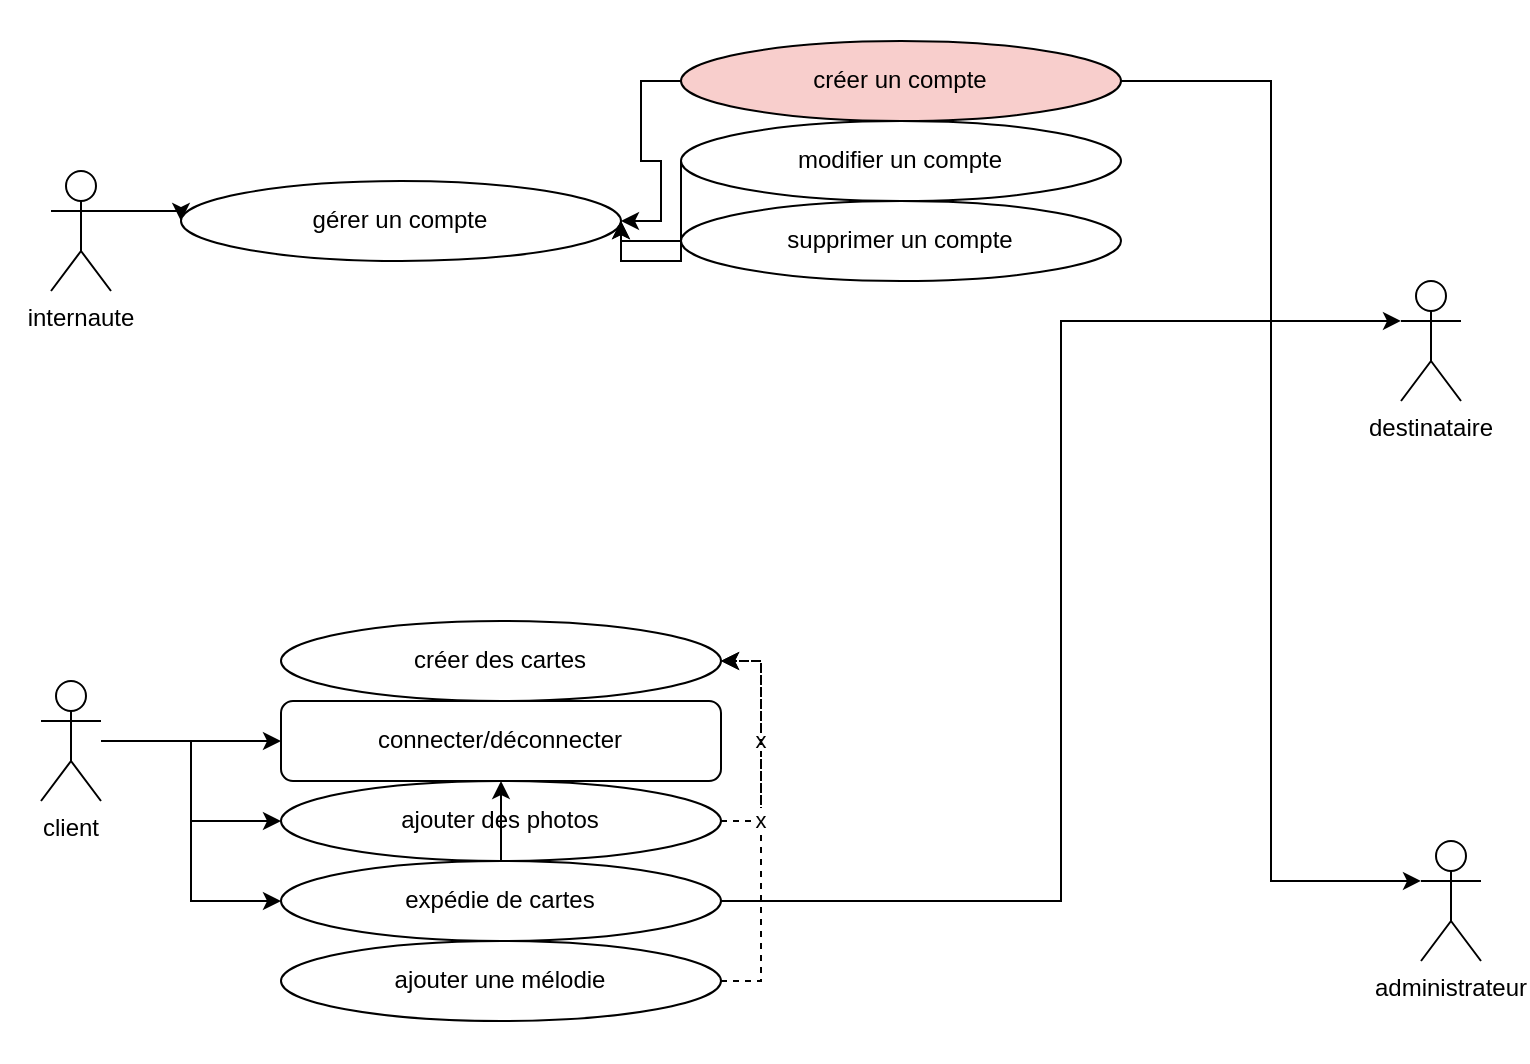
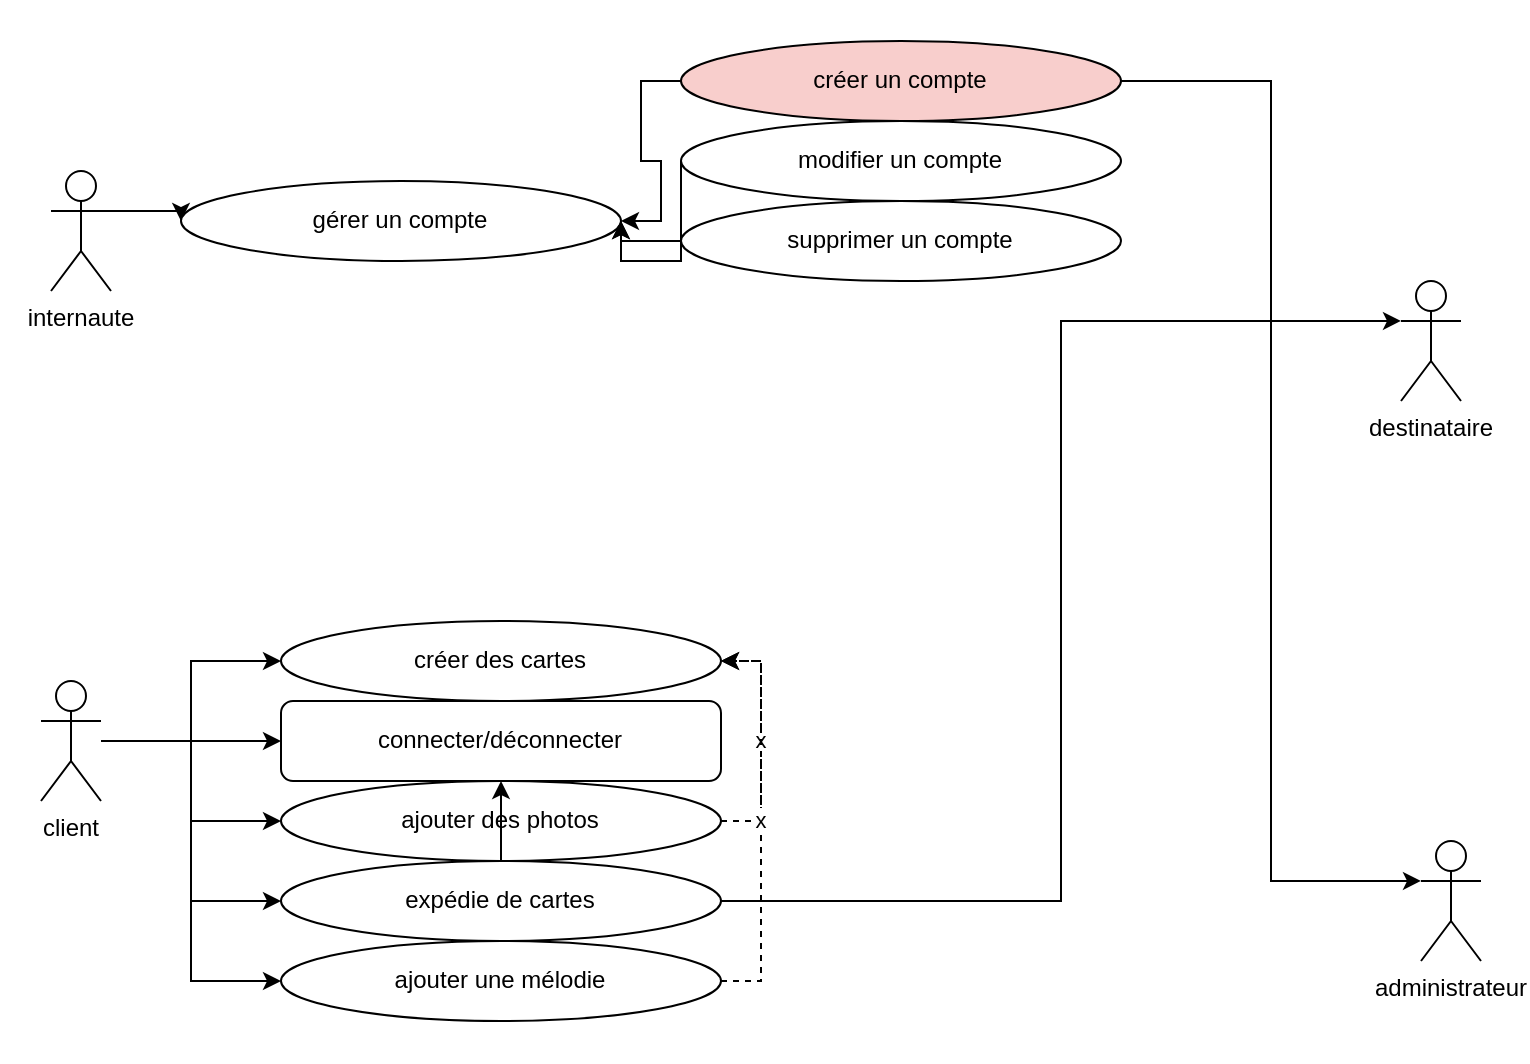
edge "client" -> "créer des cartes": added
edge "client" -> "ajouter une mélodie": added
